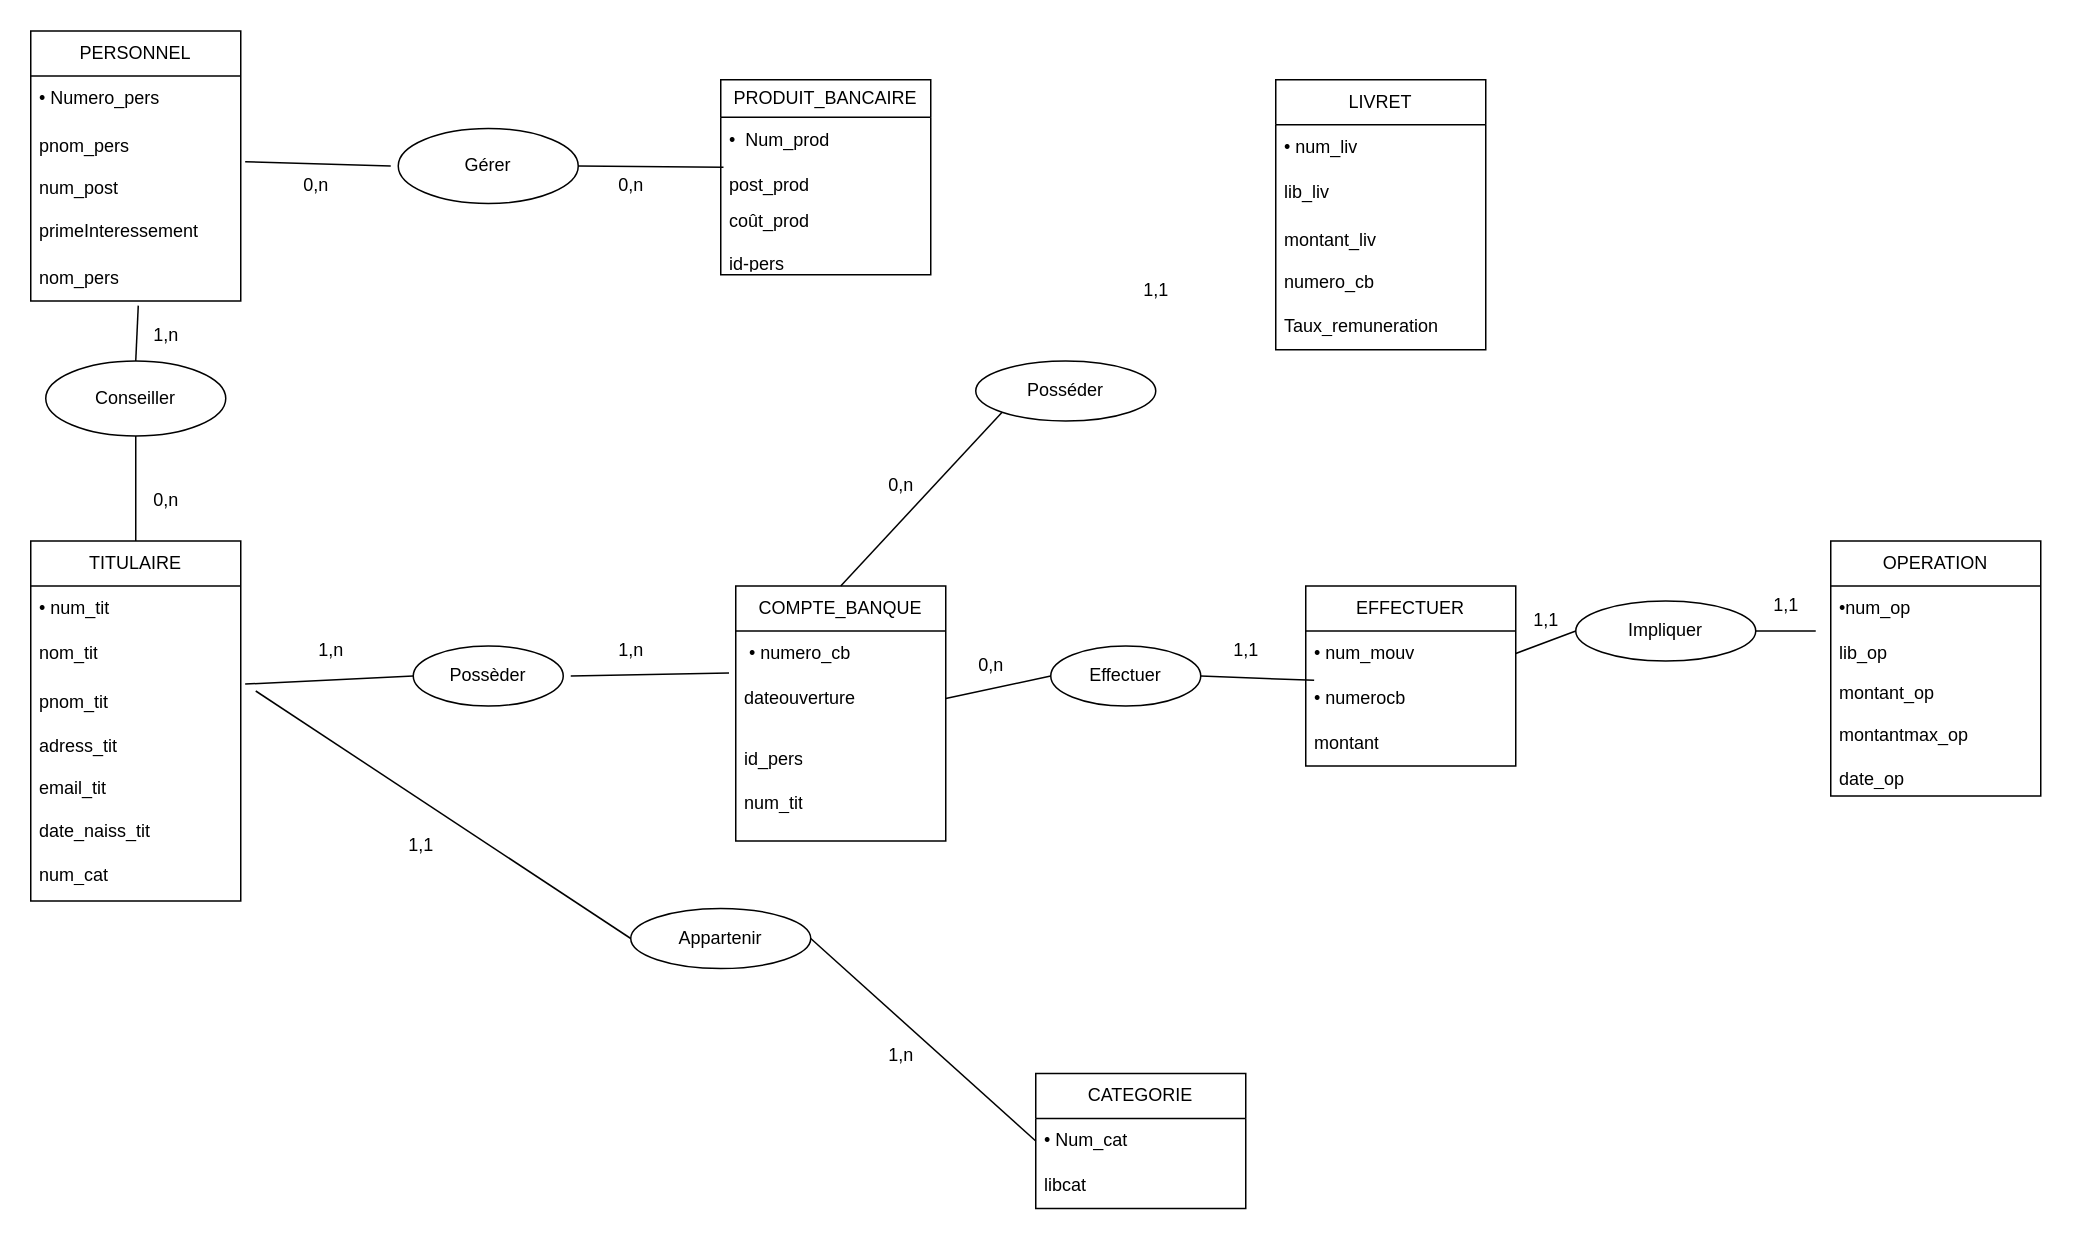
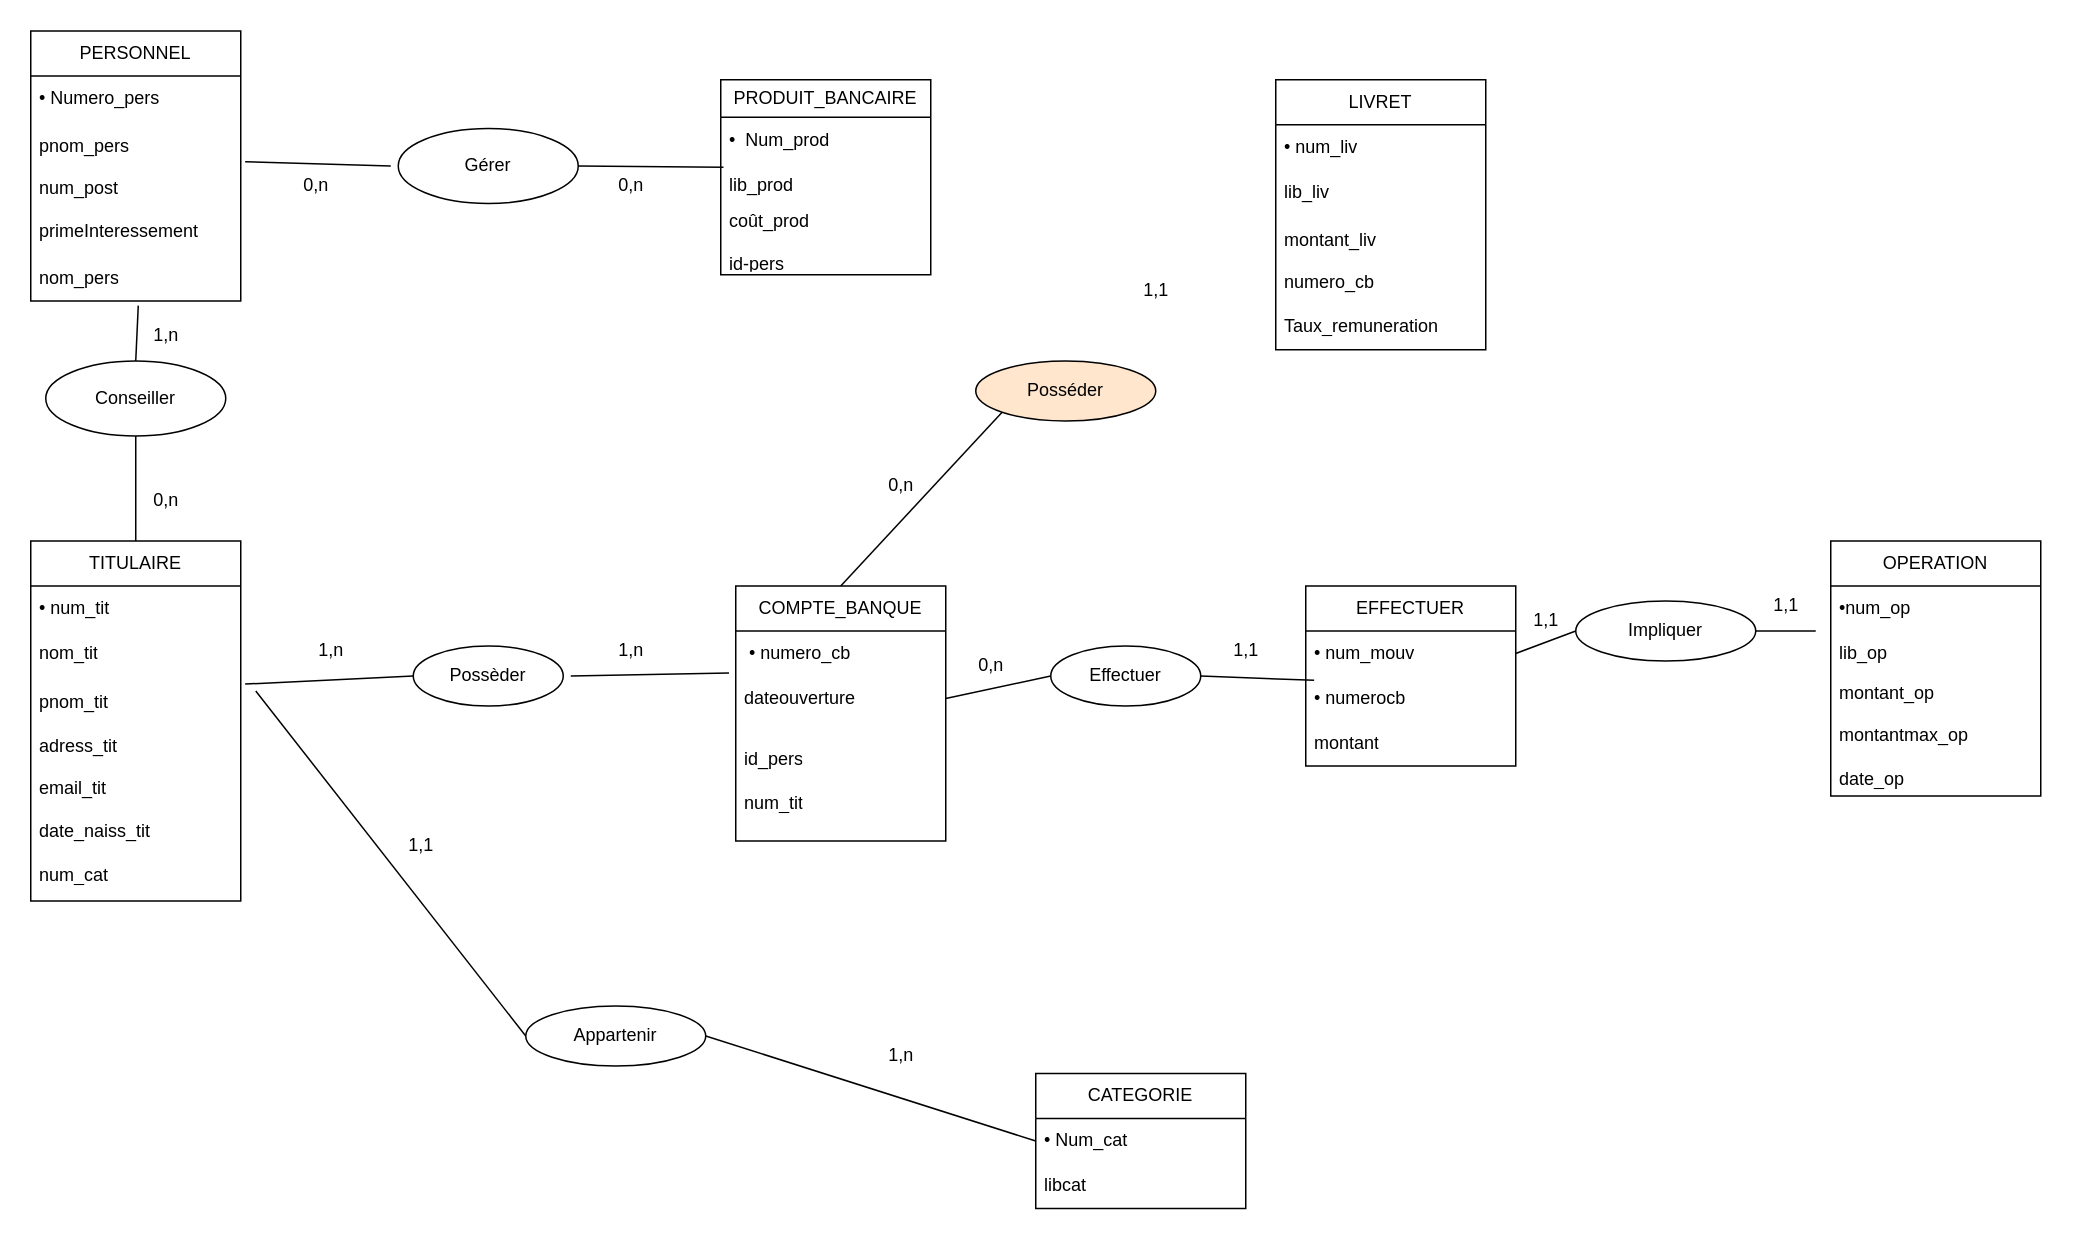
node "post_prod": label "post_prod" -> "lib_prod"
node "Posséder": fillcolor #ffffff -> #ffe6cc
node "Appartenir": moved (721, 938) -> (616, 1036)
